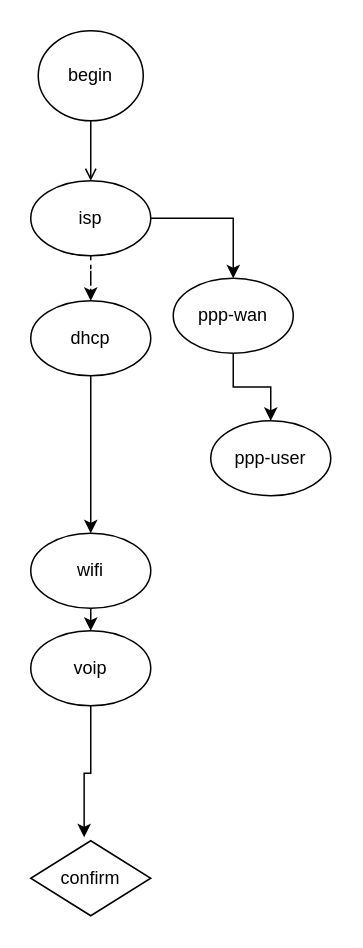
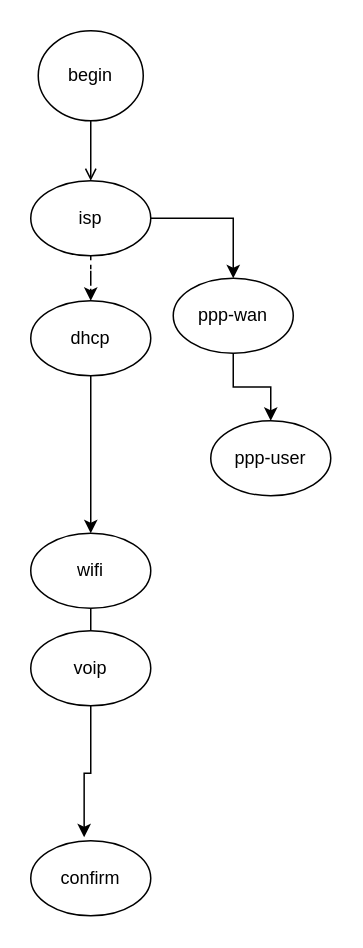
edge "wifi" -> "voip": arrowhead classic -> none
node "confirm": shape diamond -> ellipse
